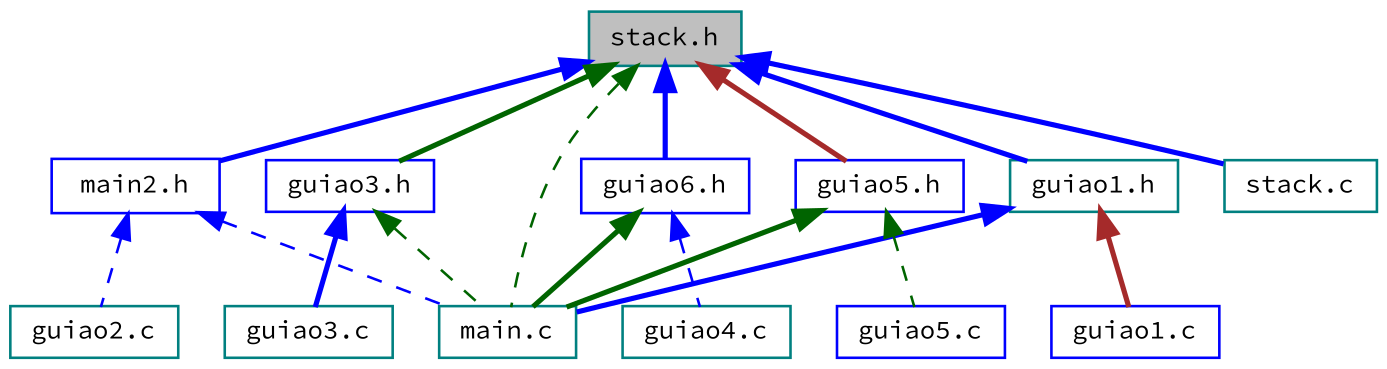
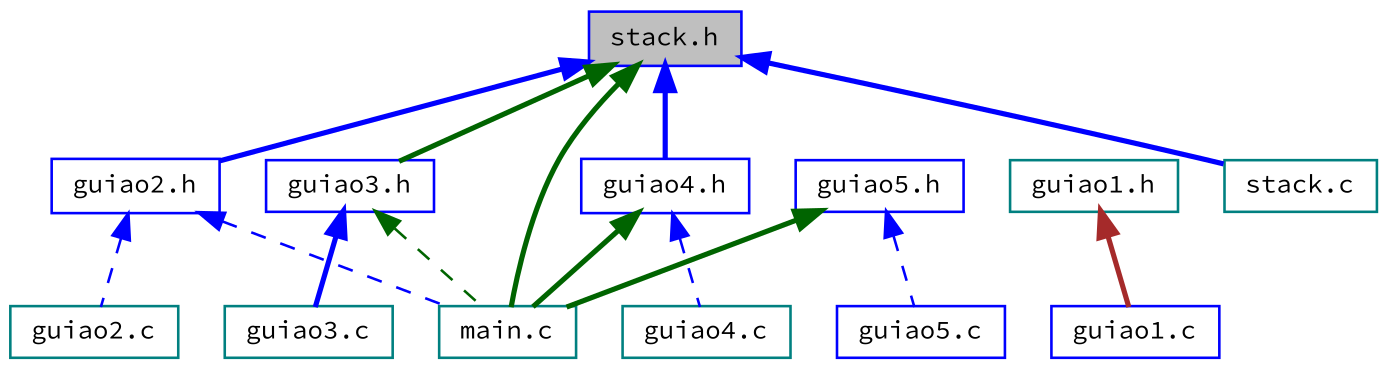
node "stack.h": color teal -> blue
edge "guiao1.h" -> "stack.h": removed
edge "guiao5.h" -> "stack.h": removed
node "main2.h": label "main2.h" -> "guiao2.h"
edge "main.c" -> "stack.h": style dashed -> bold
node "guiao6.h": label "guiao6.h" -> "guiao4.h"
edge "main.c" -> "guiao1.h": removed
edge "guiao5.c" -> "guiao5.h": color darkgreen -> blue
